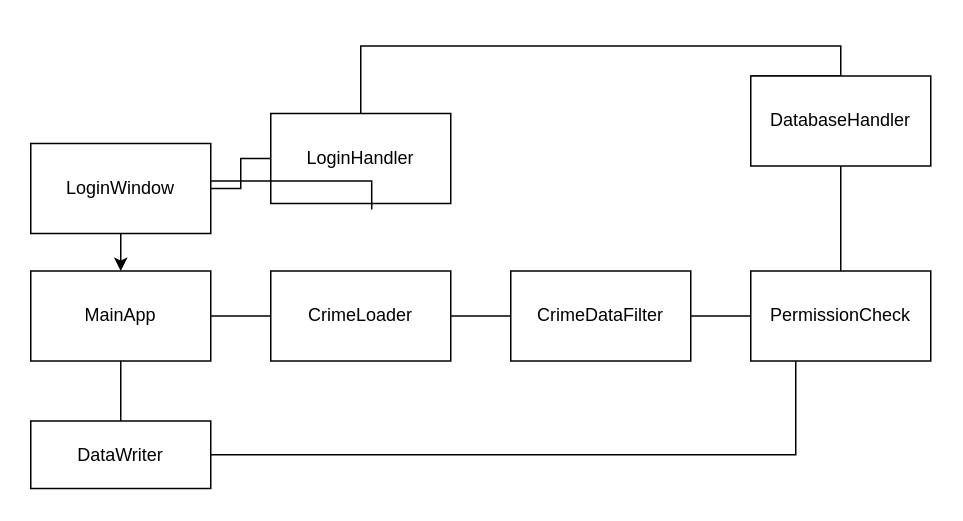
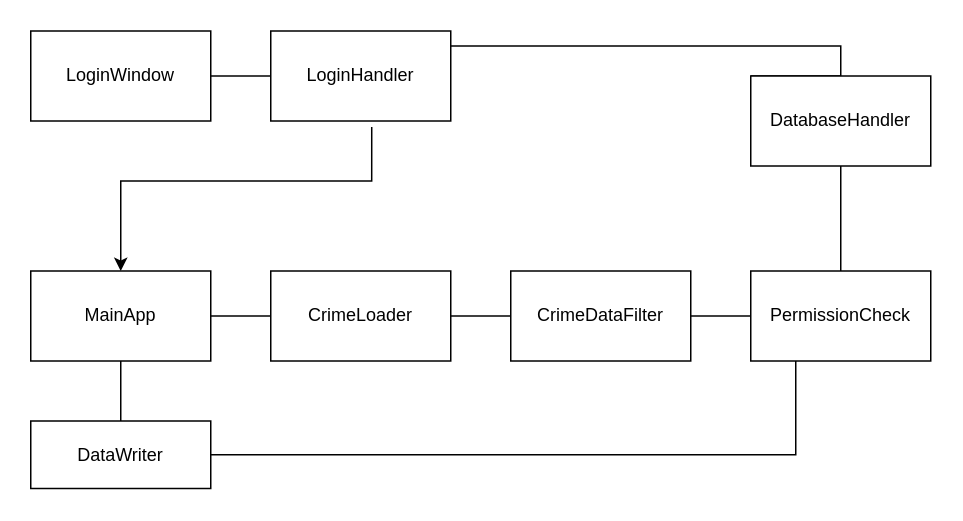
node "LoginHandler": moved (361, 158) -> (361, 76)
node "LoginWindow": moved (121, 188) -> (121, 76)
